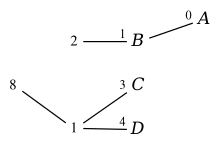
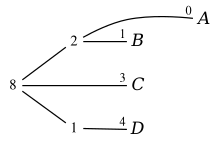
edge "A" -- "B": now "A" -- "2"
edge "2" -- "8": added
edge "C" -- "1": now "C" -- "8"
